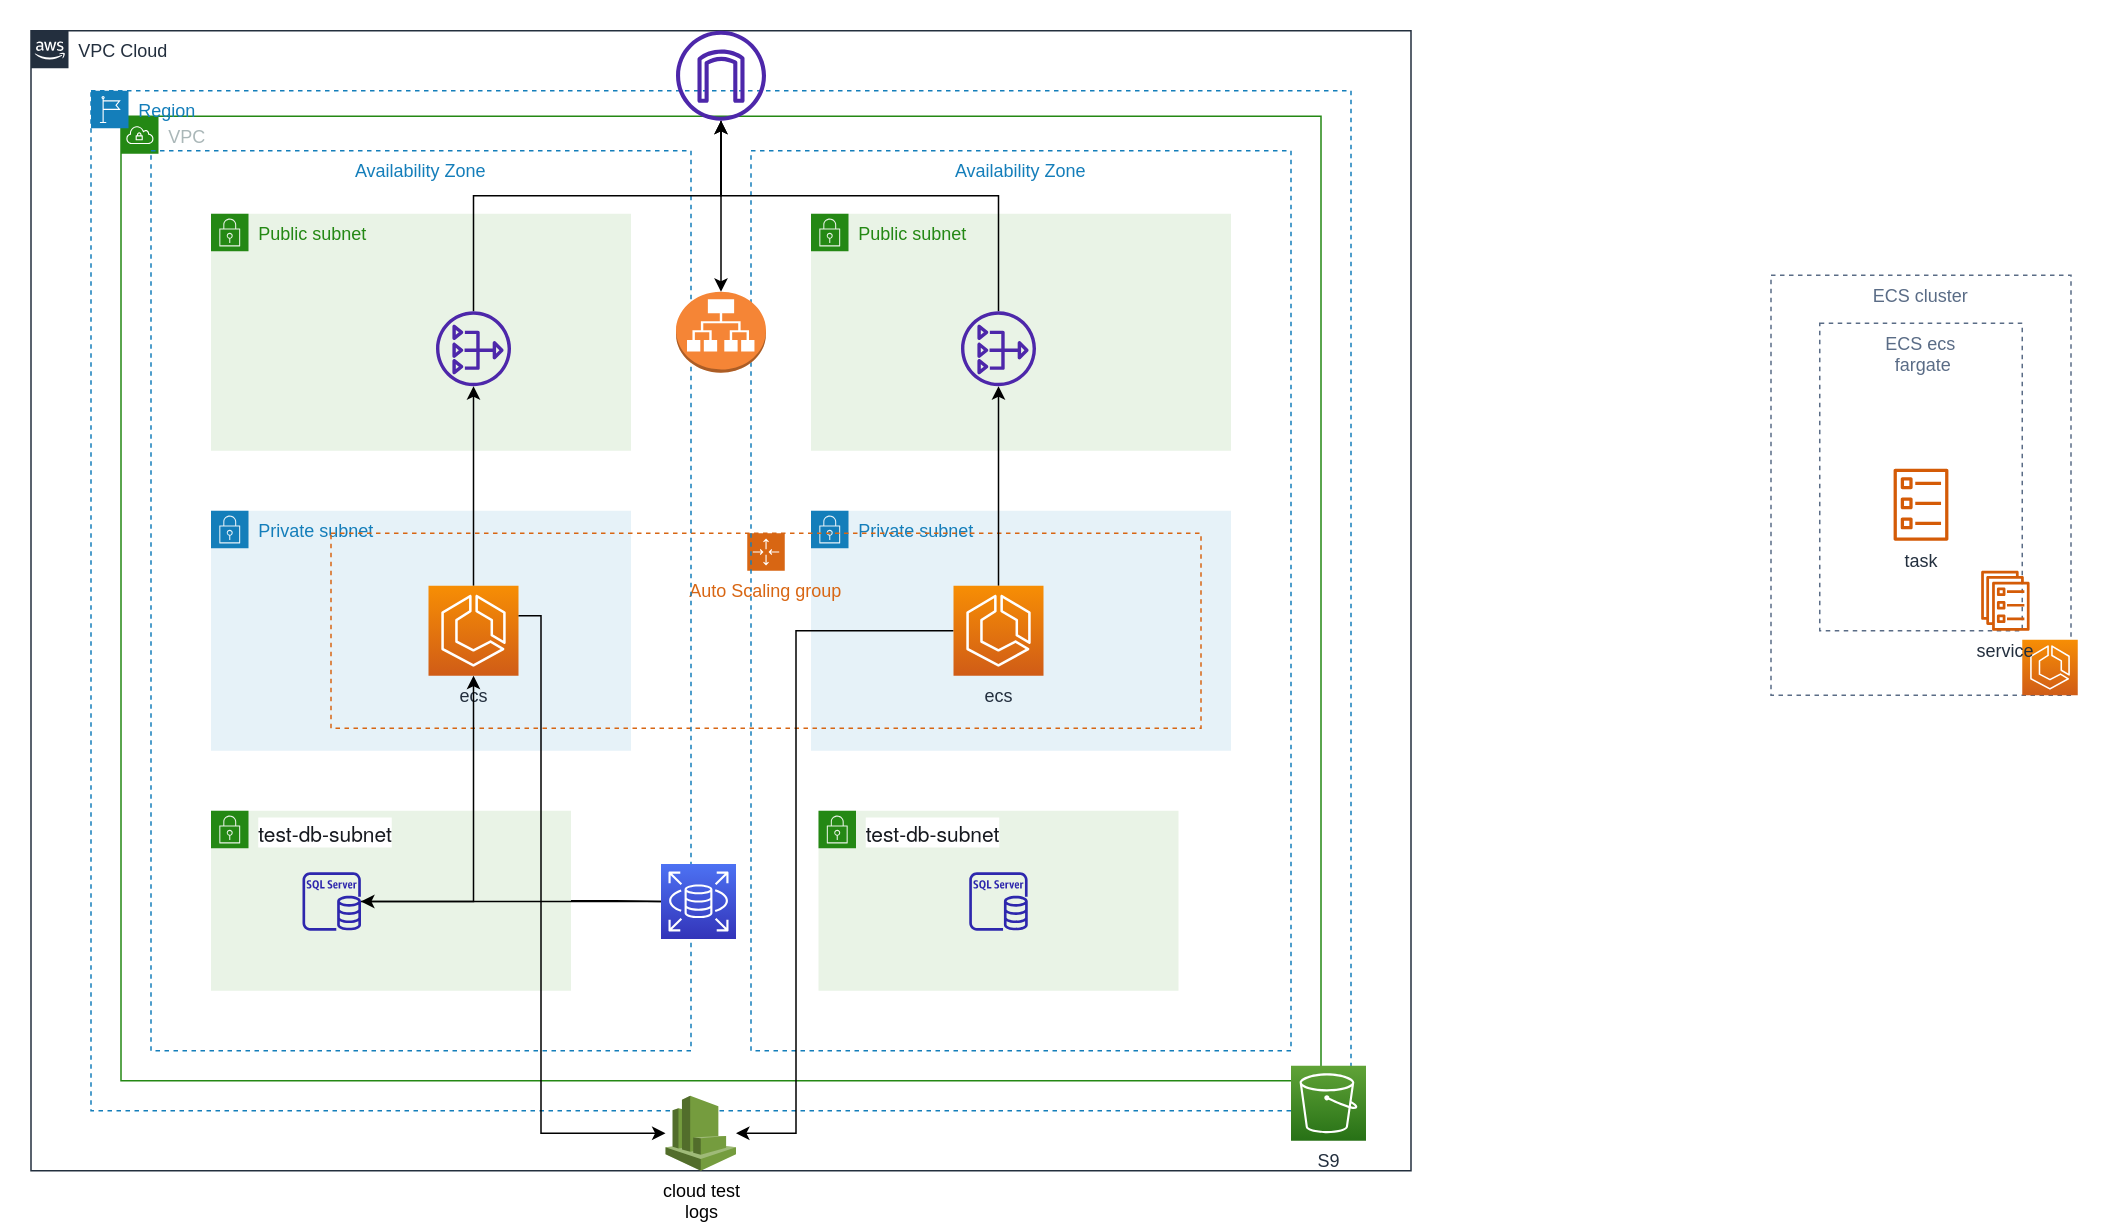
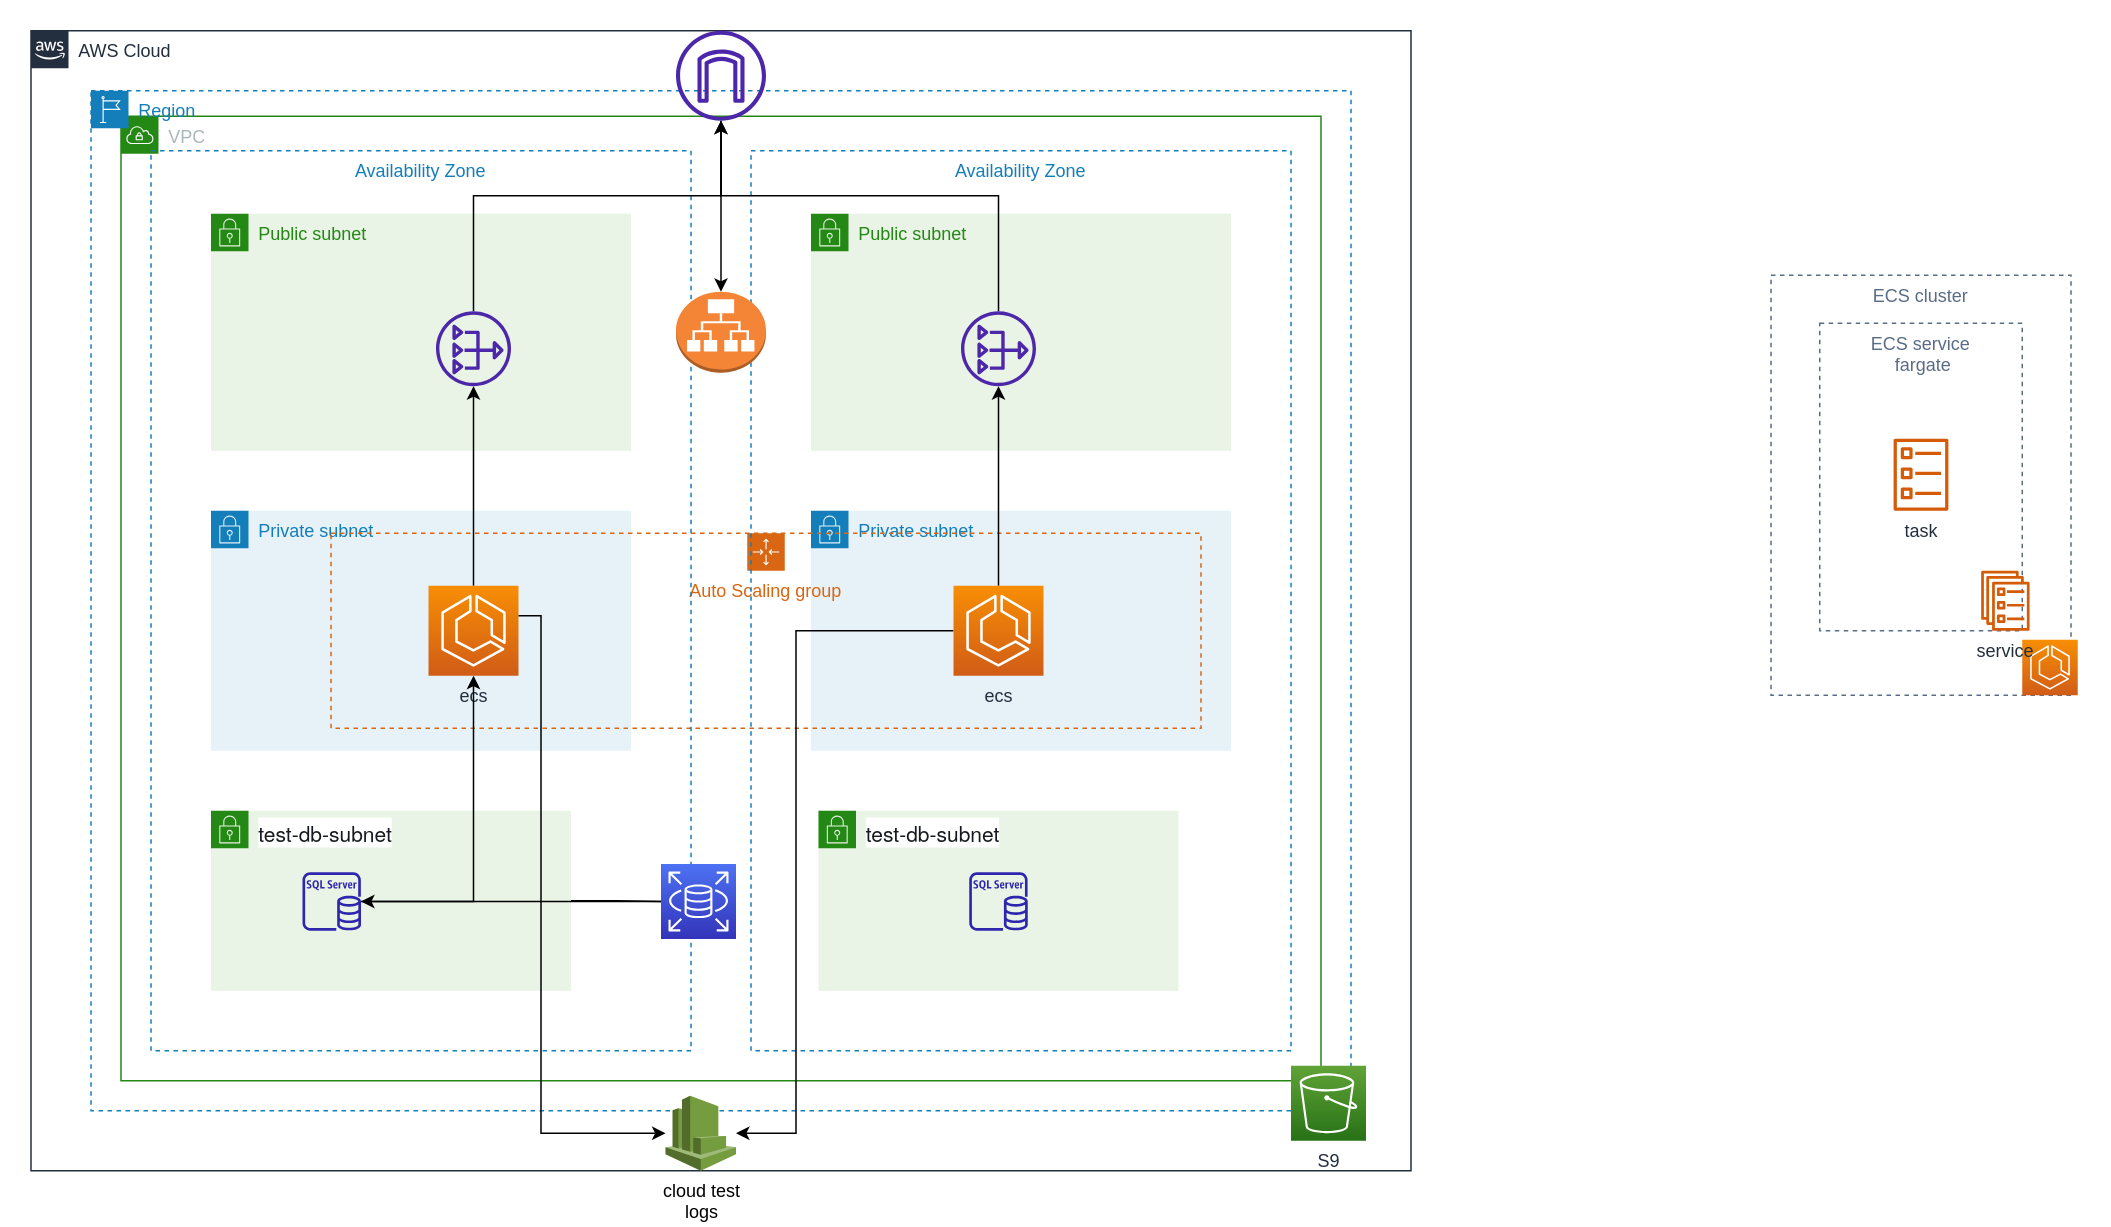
node "VPC Cloud": label "VPC Cloud" -> "AWS Cloud"
node "ECS ecs fargate": label "ECS ecs fargate" -> "ECS service fargate"
node "task": moved (1921, 505) -> (1921, 475)
